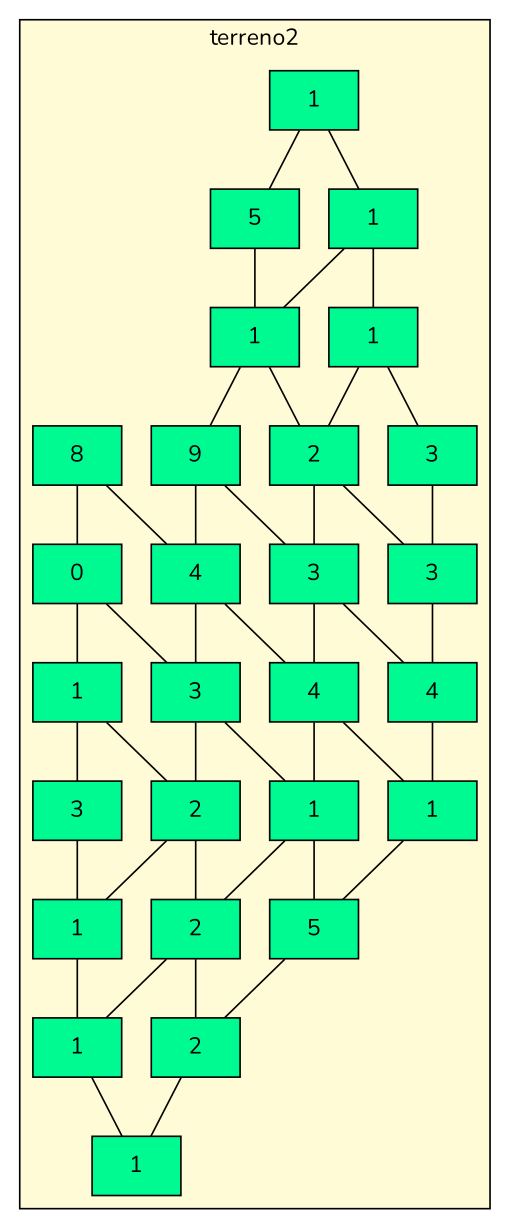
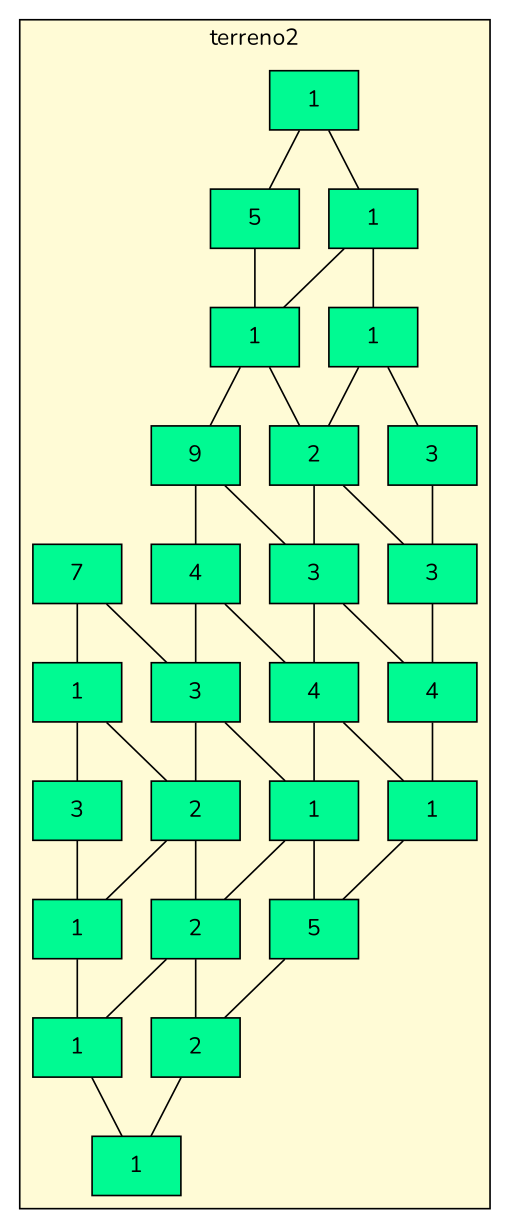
node "8": removed
node "0": label "0" -> "7"
